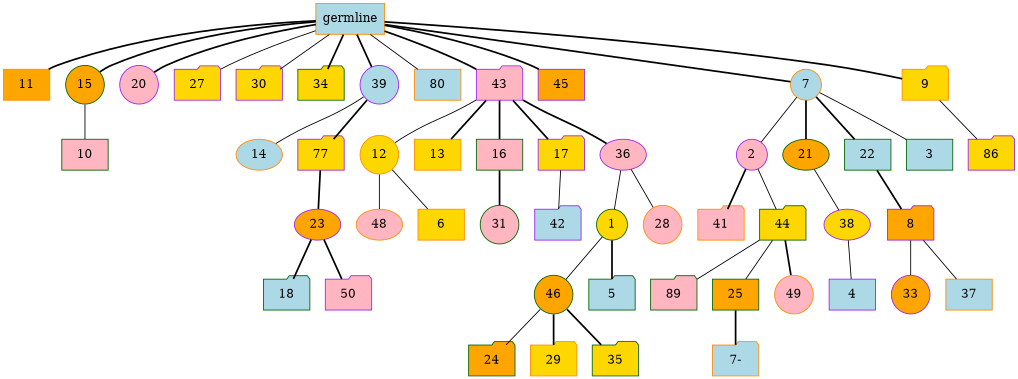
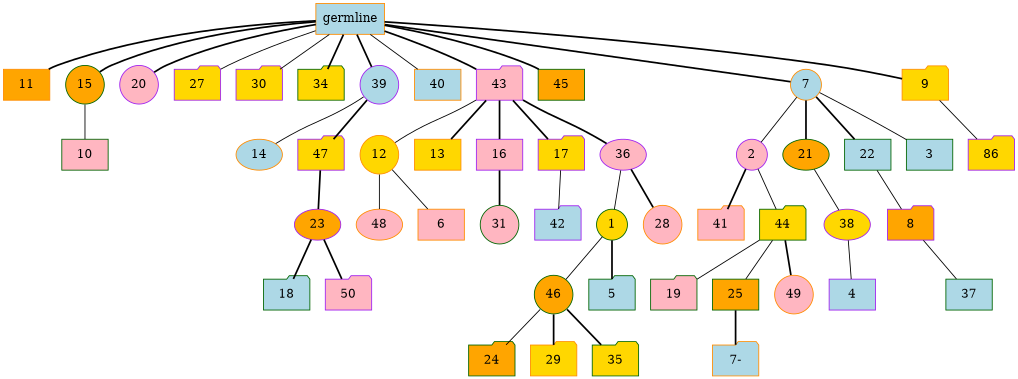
node "80": label "80" -> "40"
node "45": color purple -> darkgreen
node "77": label "77" -> "47"
node "16": color darkgreen -> purple
edge "36" -- "28": style solid -> bold
edge "22" -- "8": style bold -> solid
node "6": fillcolor gold -> lightpink
node "89": label "89" -> "19"
node "33": removed
node "37": color darkorange -> darkgreen
